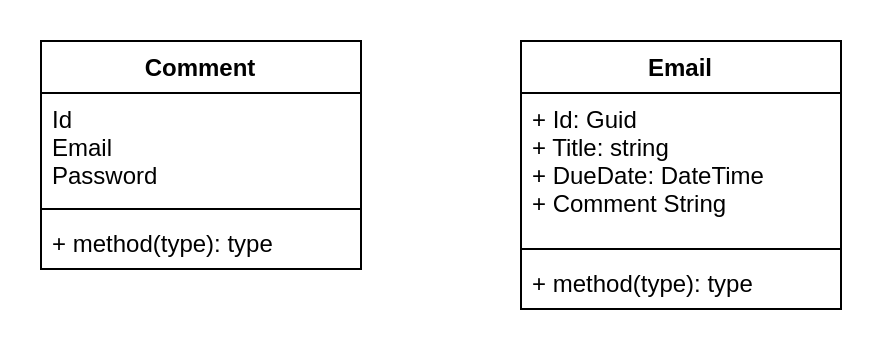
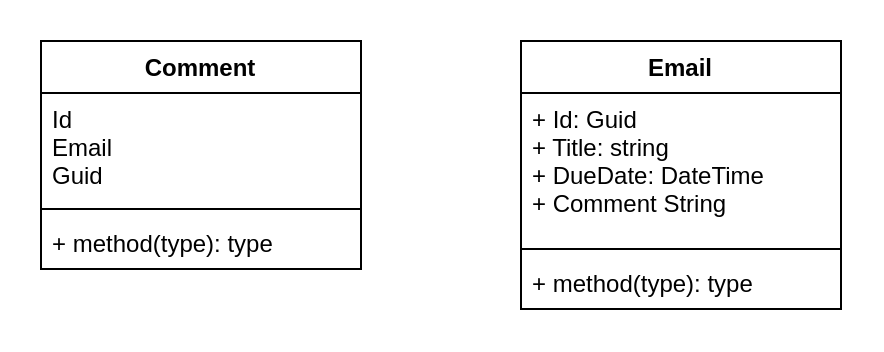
node "Id Email Password": label "Id Email Password" -> "Id Email Guid"
